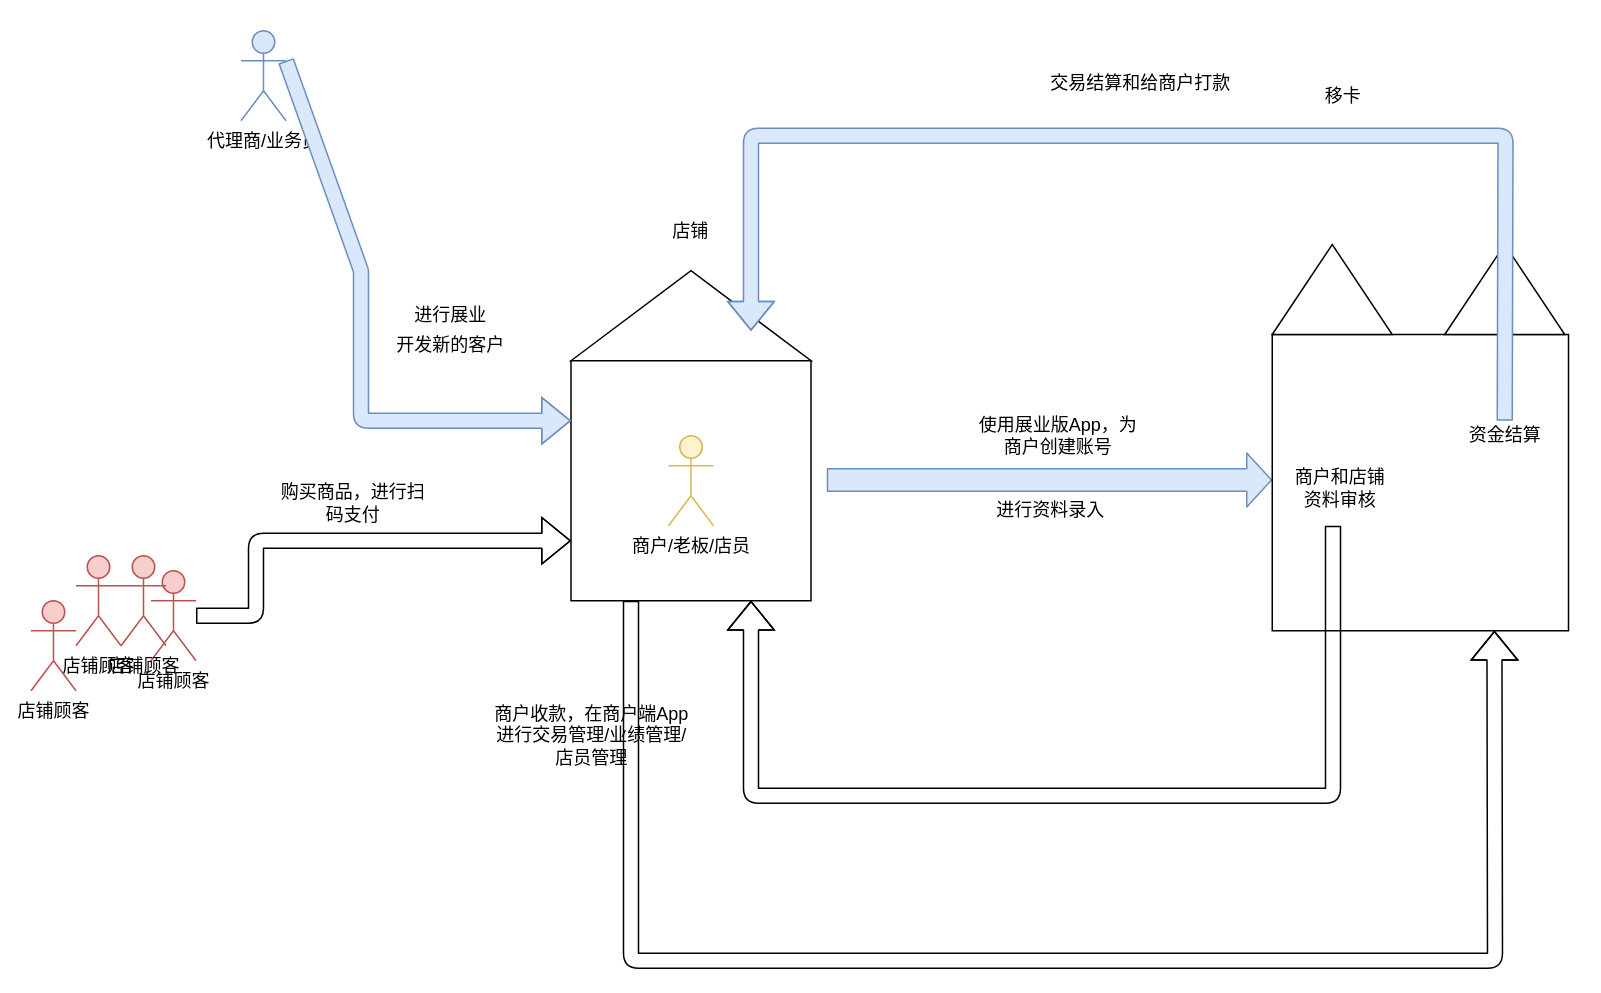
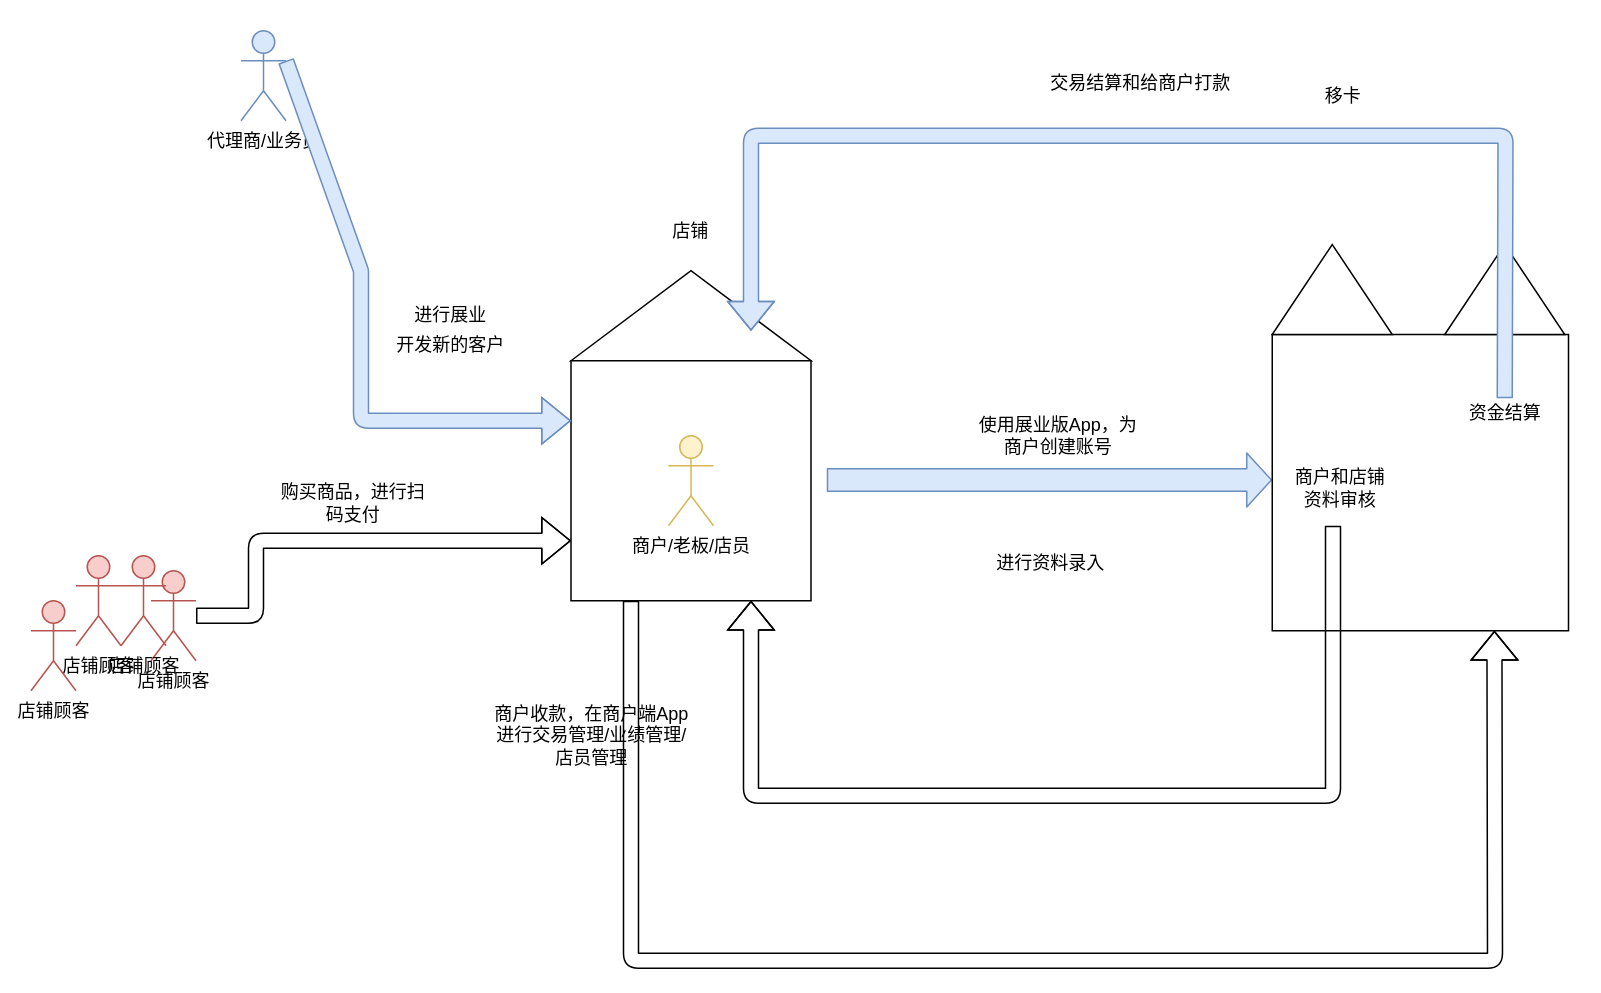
node "资金结算": moved (1505, 436) -> (1505, 413)
node "进行资料录入": moved (1051, 511) -> (1051, 563)
